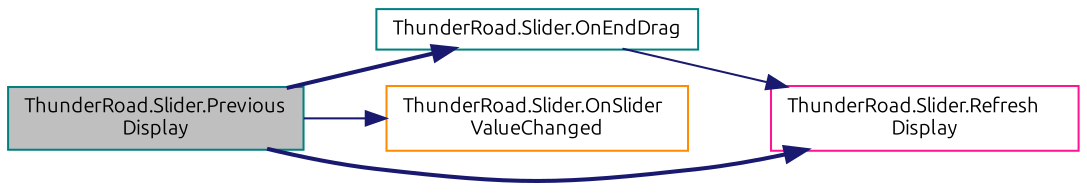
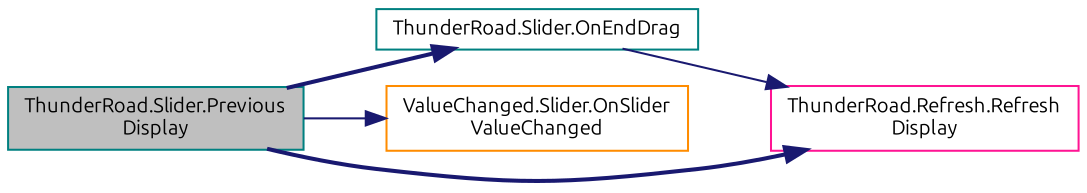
node "ThunderRoad.Slider.OnSlider ValueChanged": label "ThunderRoad.Slider.OnSlider ValueChanged" -> "ValueChanged.Slider.OnSlider ValueChanged"
node "ThunderRoad.Slider.Refresh Display": label "ThunderRoad.Slider.Refresh Display" -> "ThunderRoad.Refresh.Refresh Display"
